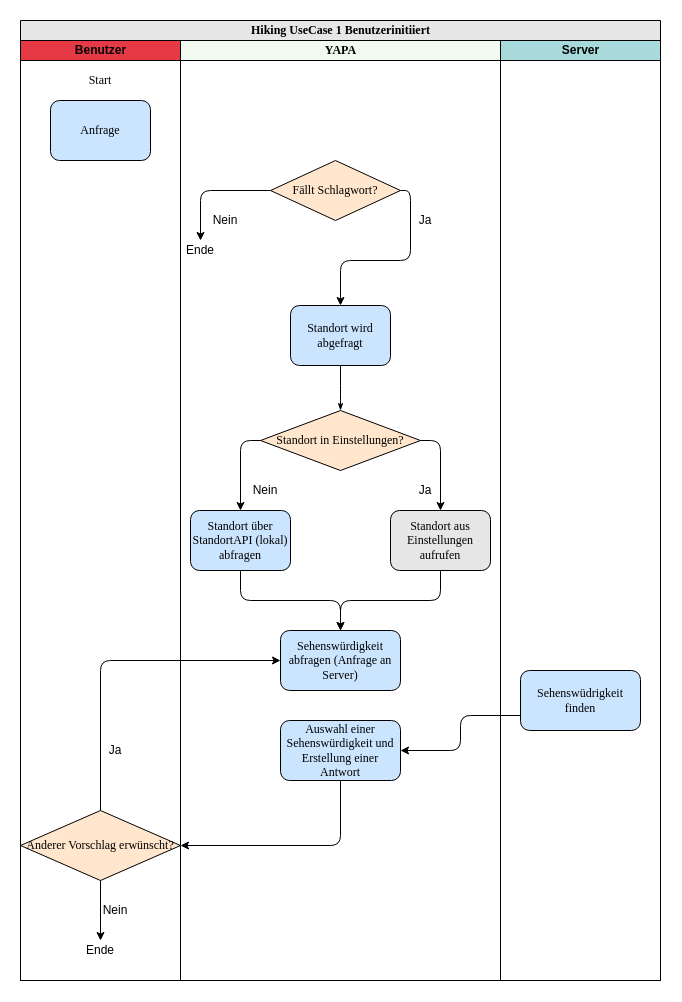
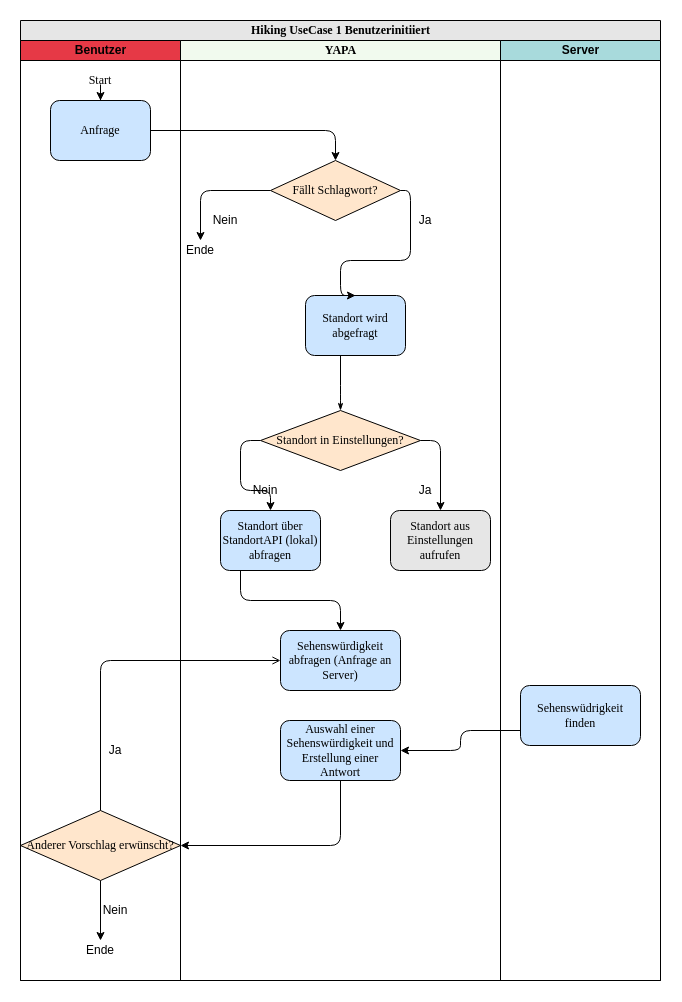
edge "Start" -> "Anfrage": added
edge "Anfrage" -> "Fällt Schlagwort?": added
node "Standort wird abgefragt": moved (341, 336) -> (356, 326)
node "Standort über StandortAPI (lokal) abfragen": moved (241, 541) -> (271, 541)
edge "Standort aus Einstellungen aufrufen" -> "Sehenswürdigkeit abfragen (Anfrage an Server)": removed
edge "Anderer Vorschlag erwünscht?" -> "Sehenswürdigkeit abfragen (Anfrage an Server)": arrowhead classic -> open
node "Sehenswüdrigkeit finden": moved (581, 701) -> (581, 716)
